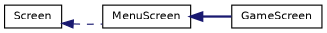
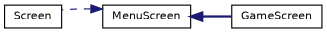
edge "MenuScreen" -> "Screen": reversed
